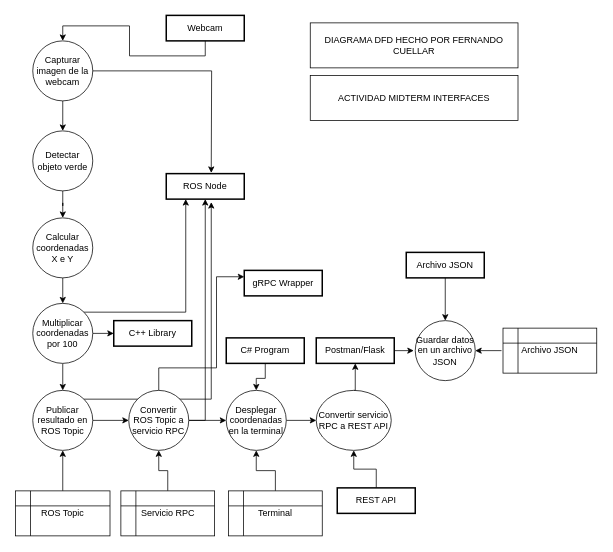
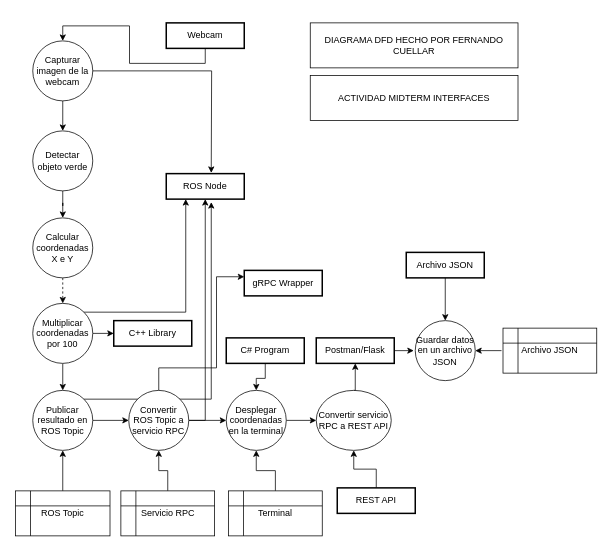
node "Webcam": moved (205, 28) -> (205, 36)
edge "Calcular coordenadas X e Y" -> "Multiplicar coordenadas por 100": style solid -> dashed
